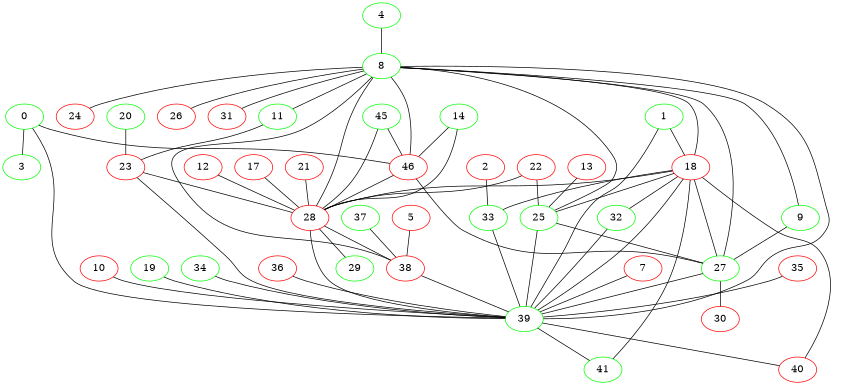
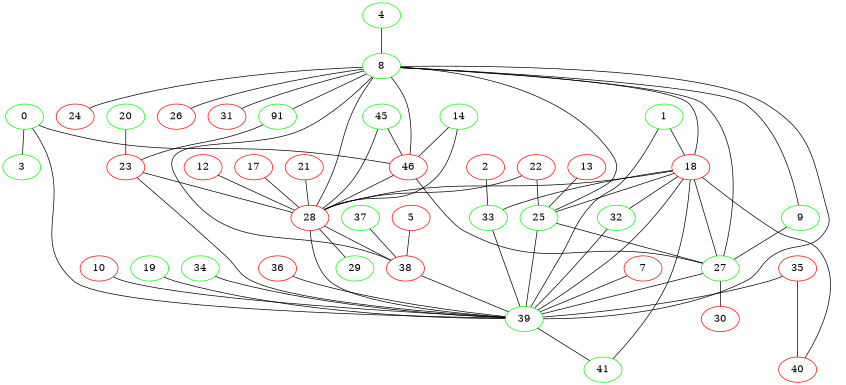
node "11": label "11" -> "91"
edge "39" -- "40": now "35" -- "40"
